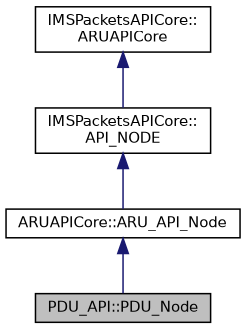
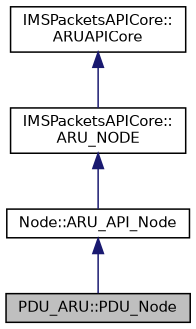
node "IMSPacketsAPICore:: API_NODE": label "IMSPacketsAPICore:: API_NODE" -> "IMSPacketsAPICore:: ARU_NODE"
node "ARUAPICore::ARU_API_Node": label "ARUAPICore::ARU_API_Node" -> "Node::ARU_API_Node"
node "PDU_API::PDU_Node": label "PDU_API::PDU_Node" -> "PDU_ARU::PDU_Node"
